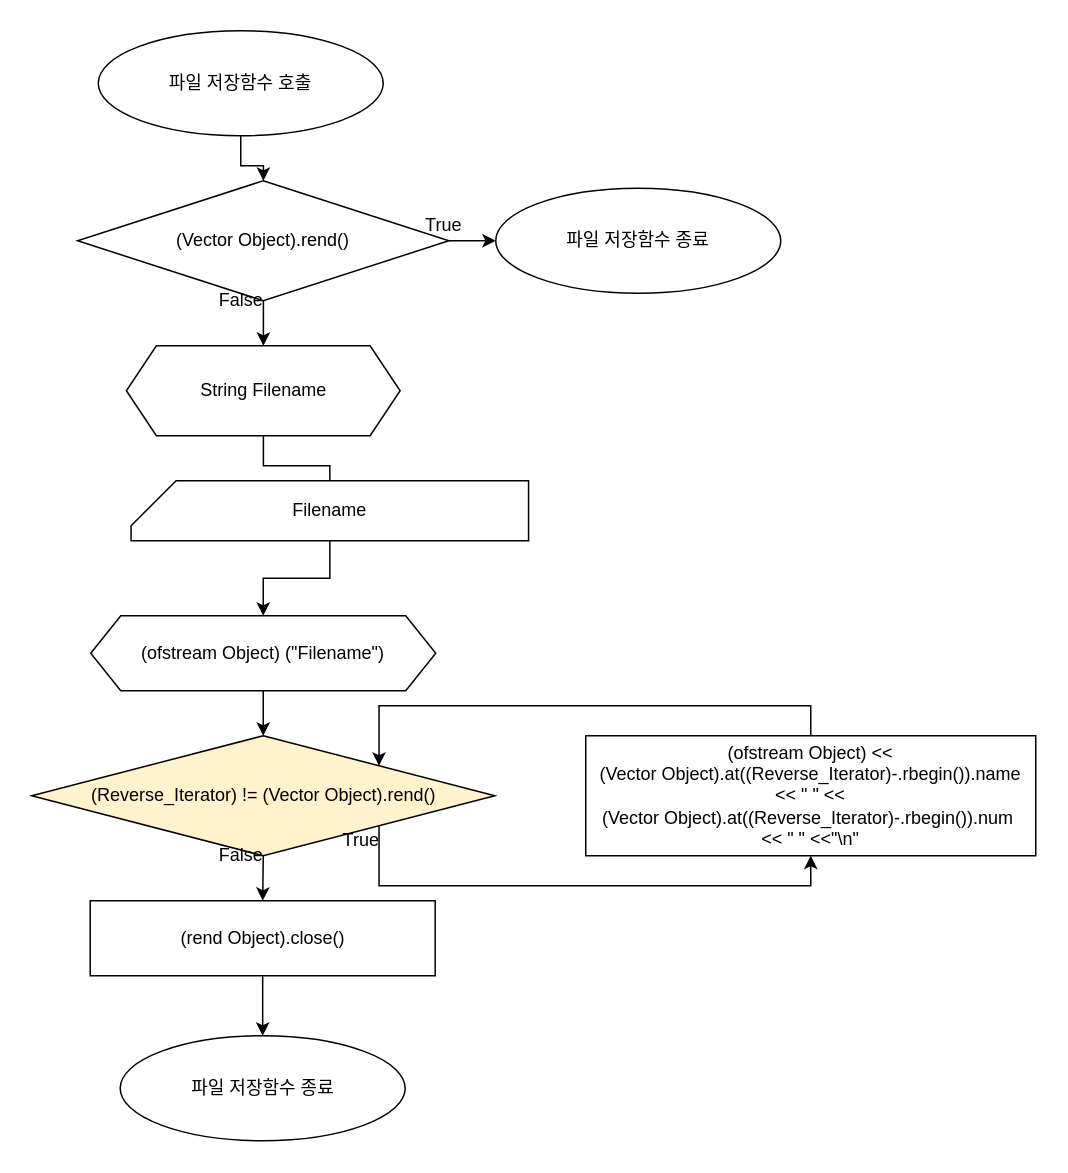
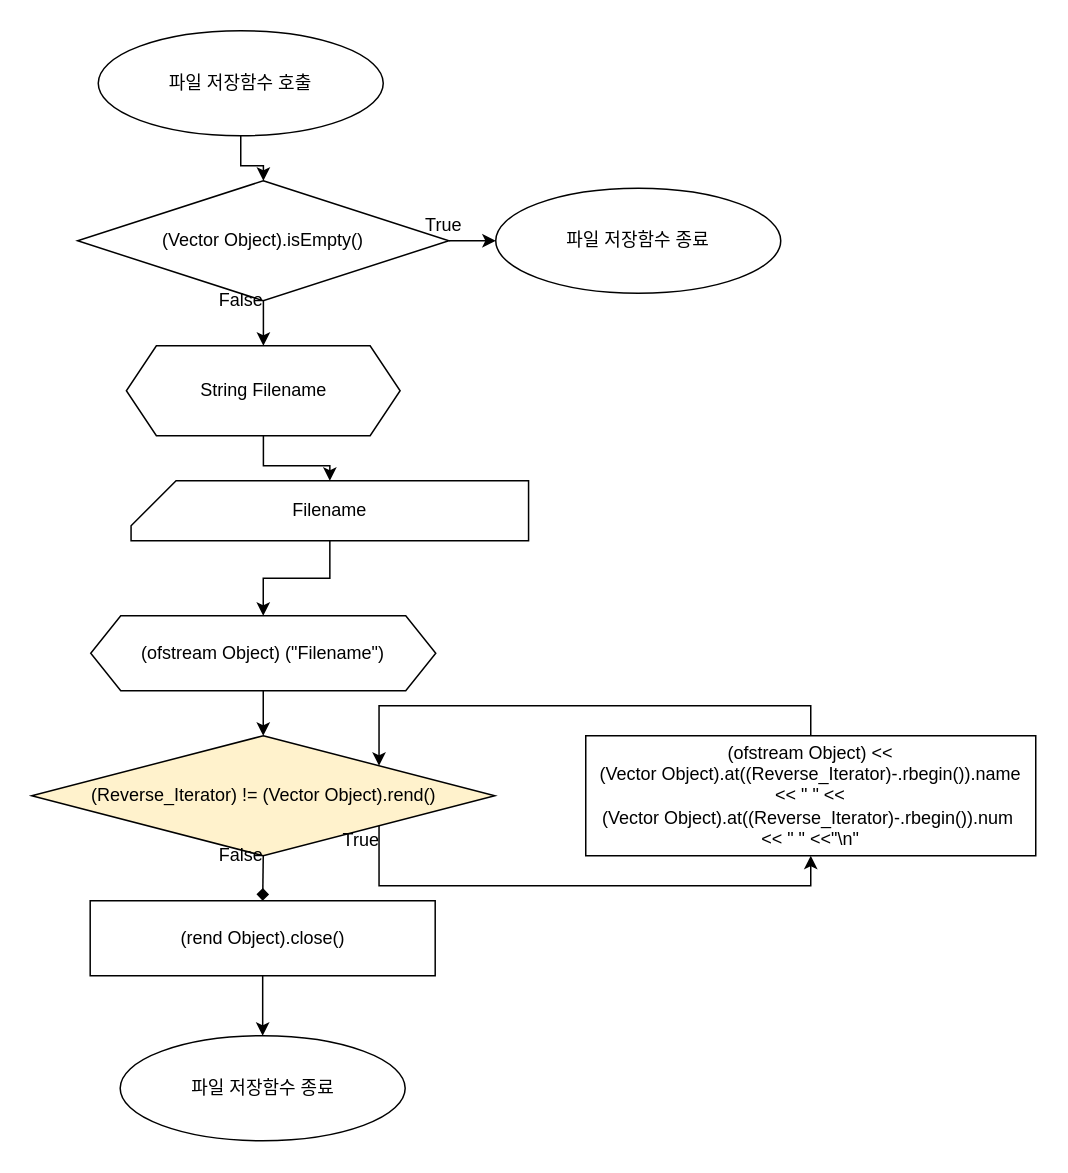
node "(Vector Object).rend()": label "(Vector Object).rend()" -> "(Vector Object).isEmpty()"
edge "String Filename" -- "Filename": arrowhead none -> classic
edge "(Reverse_Iterator) != (Vector Object).rend()" -> "(rend Object).close()": arrowhead classic -> diamond
